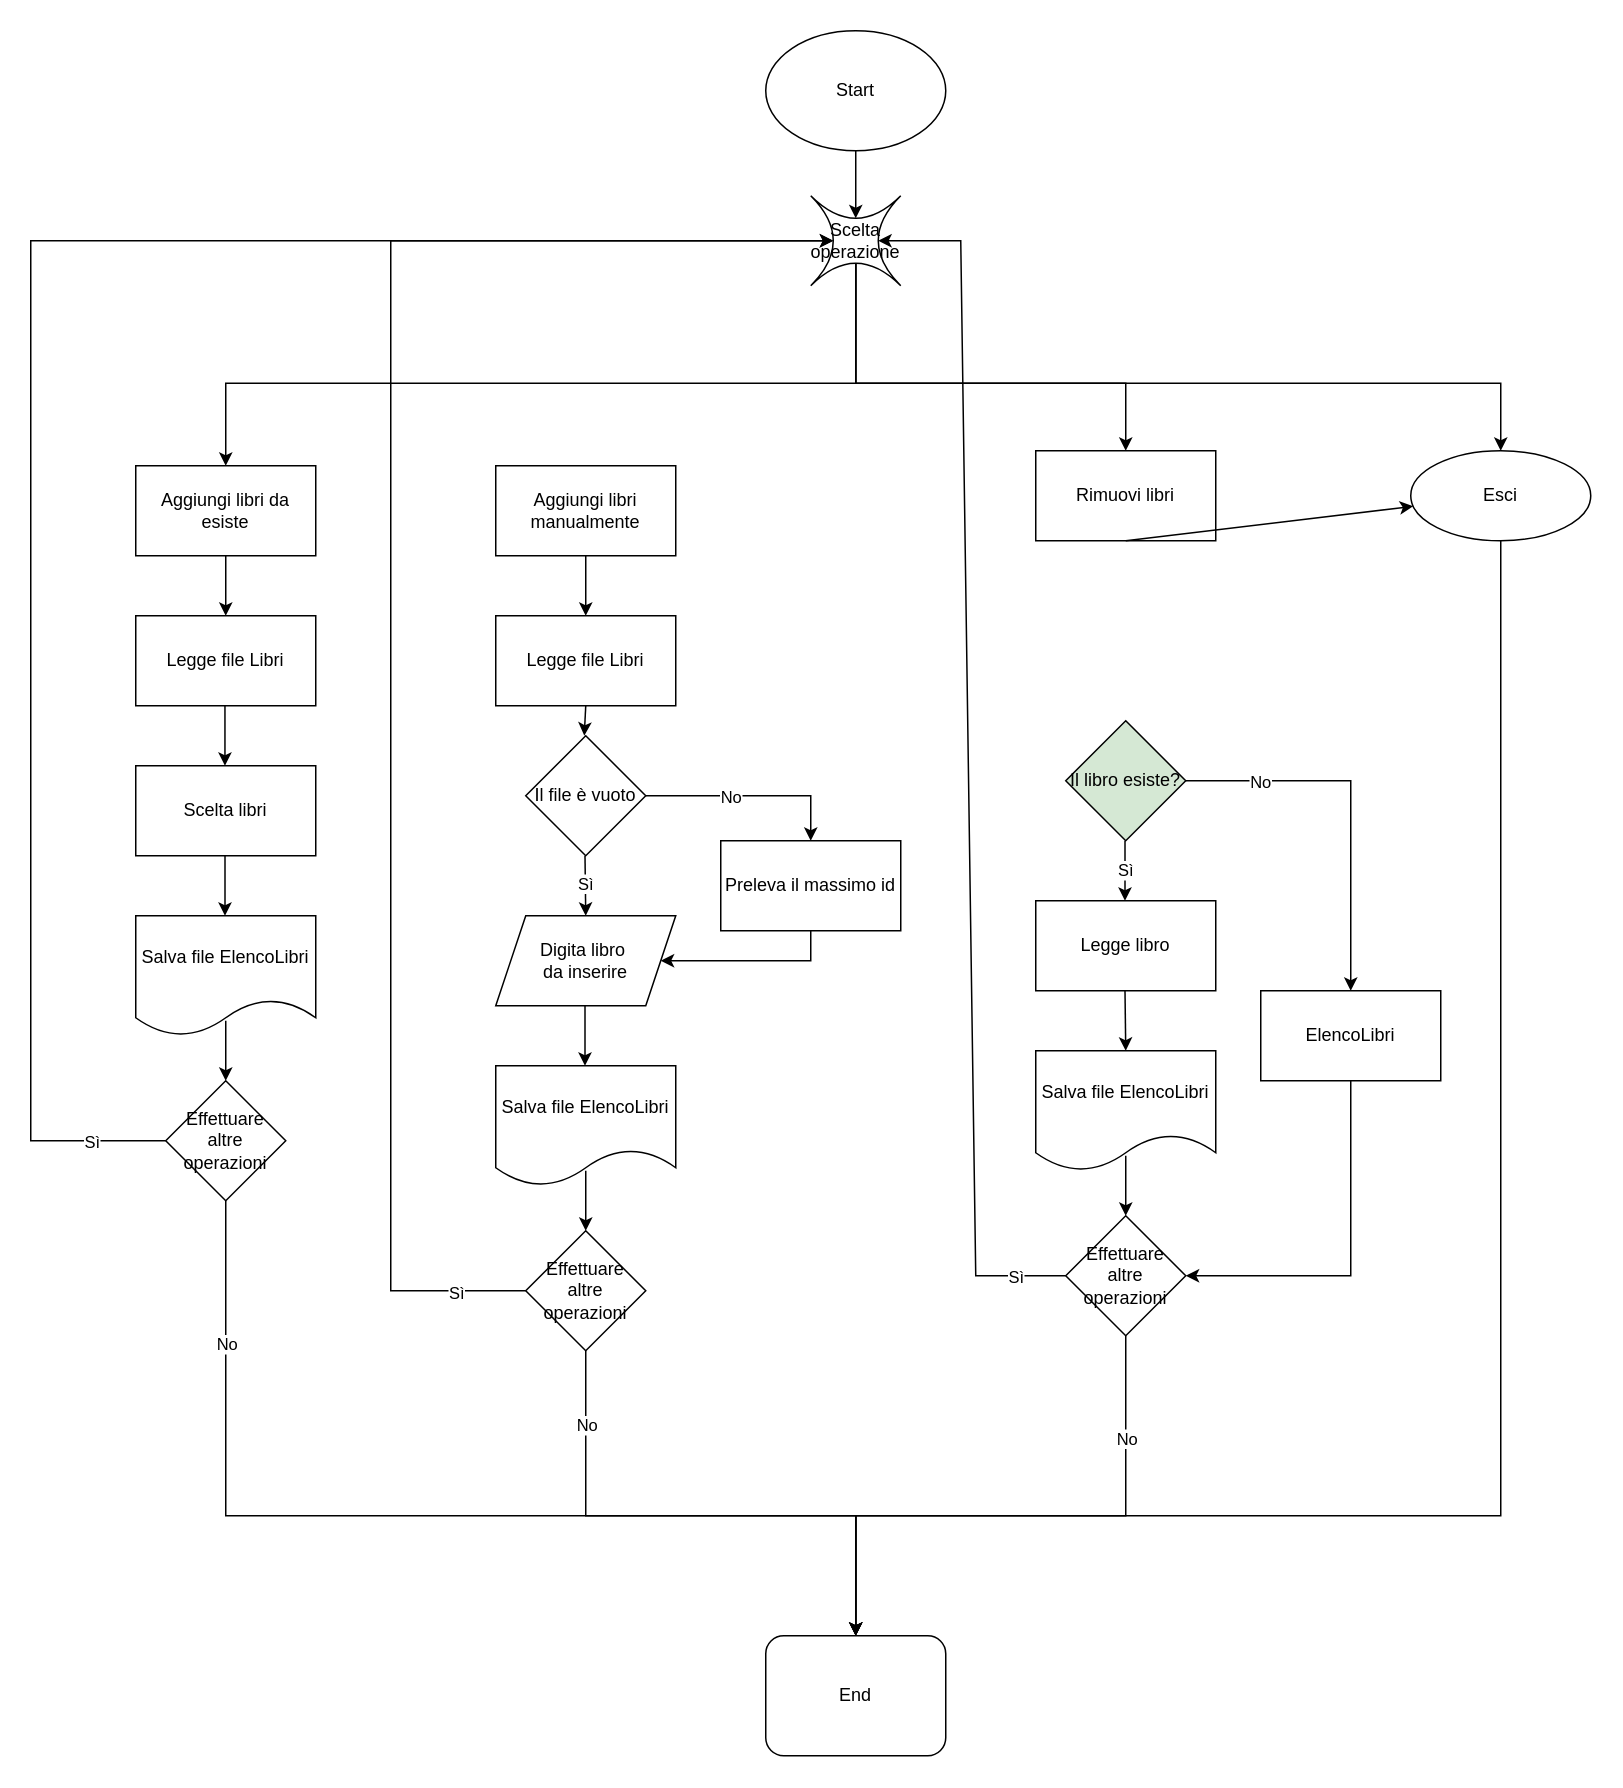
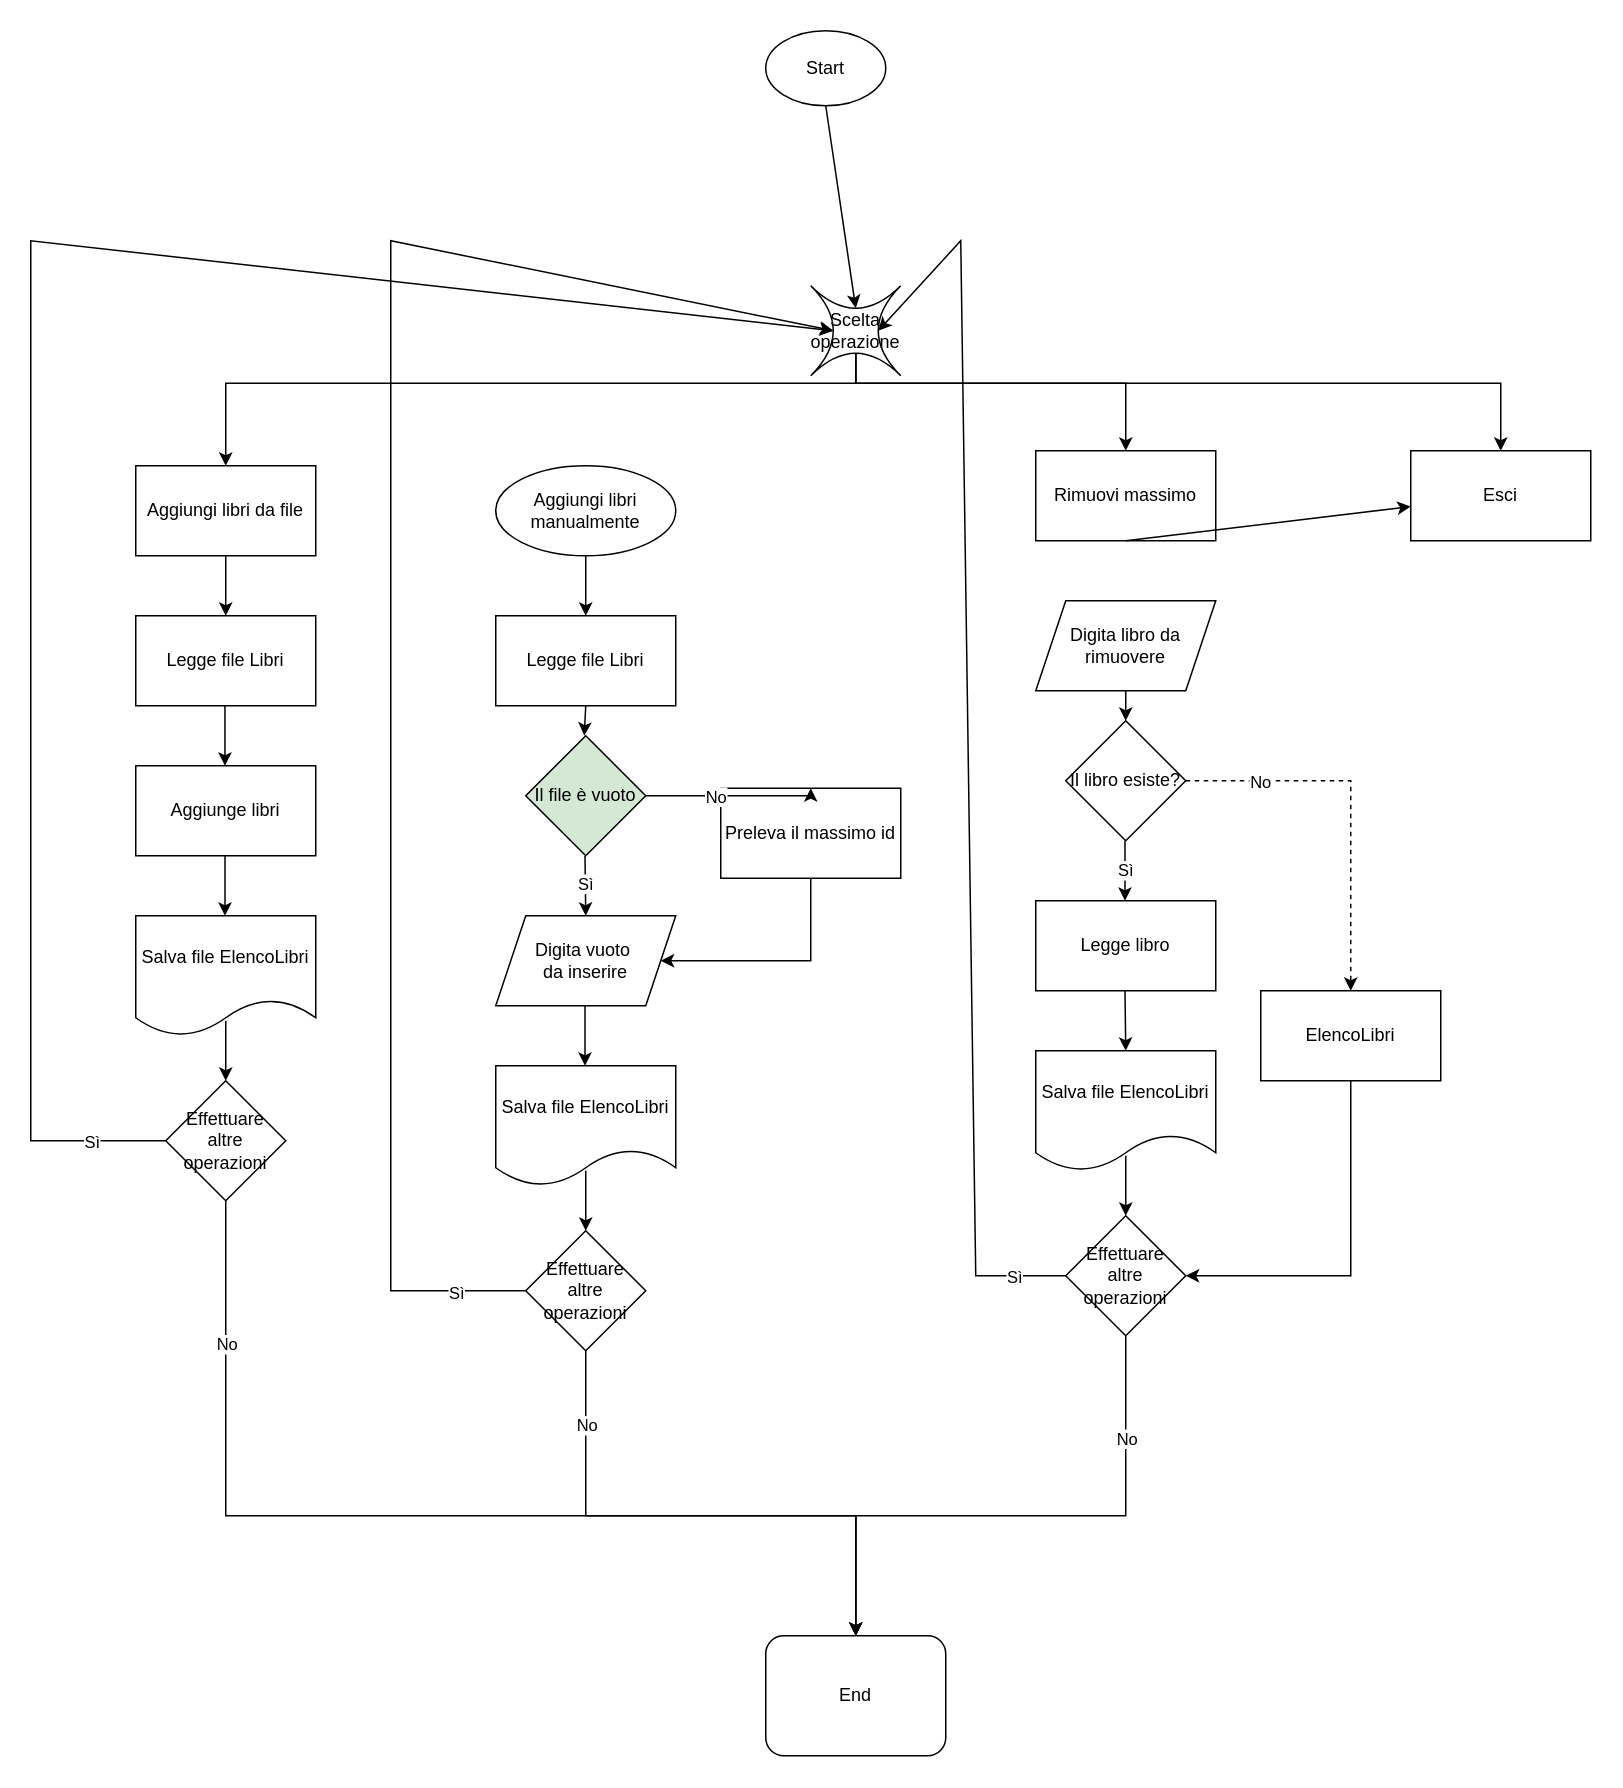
node "Start": size 180x120 -> 120x75
node "Scelta operazione": moved (856, 241) -> (856, 331)
node "Rimuovi libri": label "Rimuovi libri" -> "Rimuovi massimo"
node "Esci": shape ellipse -> rectangle
node "Aggiungi libri da esiste": label "Aggiungi libri da esiste" -> "Aggiungi libri da file"
node "Aggiungi libri manualmente": shape rectangle -> ellipse
node "Digita libro da rimuovere": added
edge "Digita libro da rimuovere" -> "Il libro esiste?": added
node "Il libro esiste?": fillcolor #d5e8d4 -> #ffffff
node "Il file è vuoto": fillcolor #ffffff -> #d5e8d4
node "Scelta libri": label "Scelta libri" -> "Aggiunge libri"
edge "Il libro esiste?" -> "ElencoLibri": style solid -> dashed
node "Preleva il massimo id": moved (811, 886) -> (811, 833)
node "Digita libro da inserire": label "Digita libro da inserire" -> "Digita vuoto da inserire"
edge "Esci" -> "End": removed
